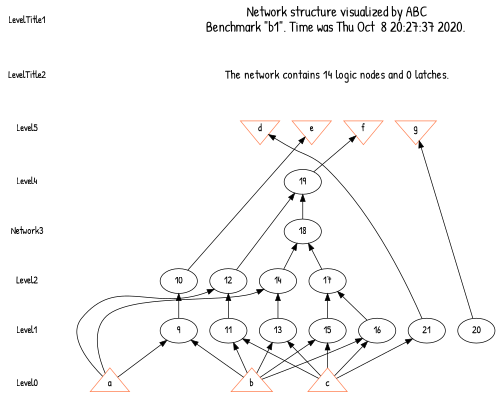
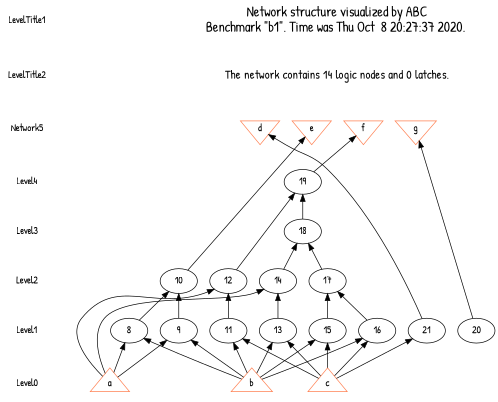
node "Level5": label "Level5" -> "Network5"
node "Network3": label "Network3" -> "Level3"
node "8": added
